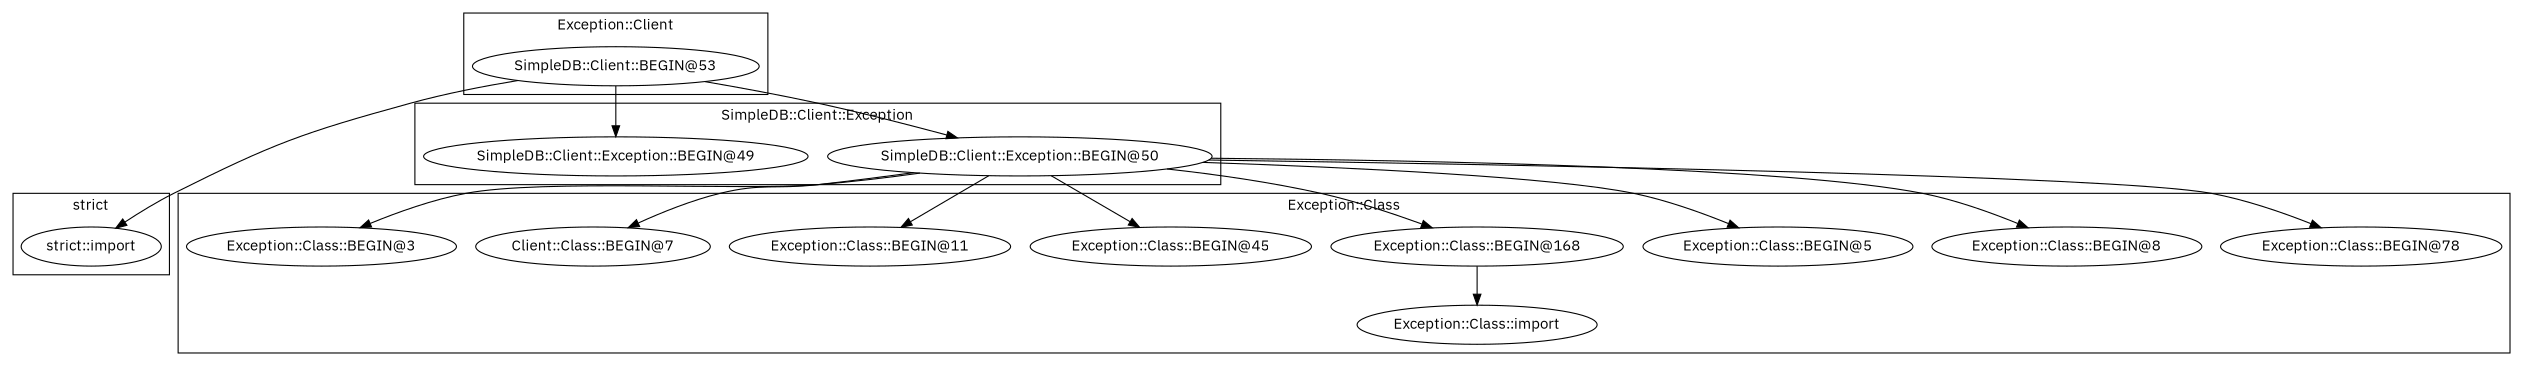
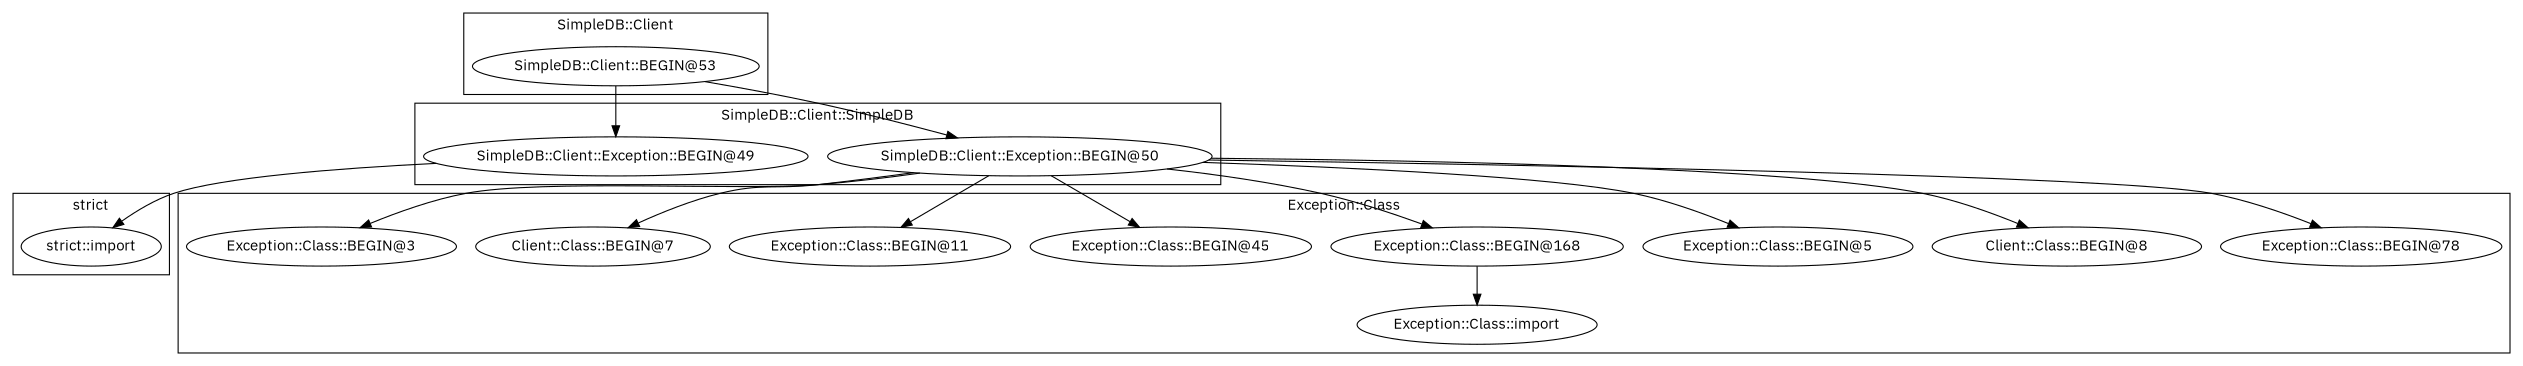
cluster "Exception::Client": label "Exception::Client" -> "SimpleDB::Client"
cluster "SimpleDB::Client::Exception": label "SimpleDB::Client::Exception" -> "SimpleDB::Client::SimpleDB"
edge "SimpleDB::Client::BEGIN@53" -> "strict::import": now "SimpleDB::Client::Exception::BEGIN@49" -> "strict::import"
node "Exception::Class::BEGIN@8": label "Exception::Class::BEGIN@8" -> "Client::Class::BEGIN@8"
